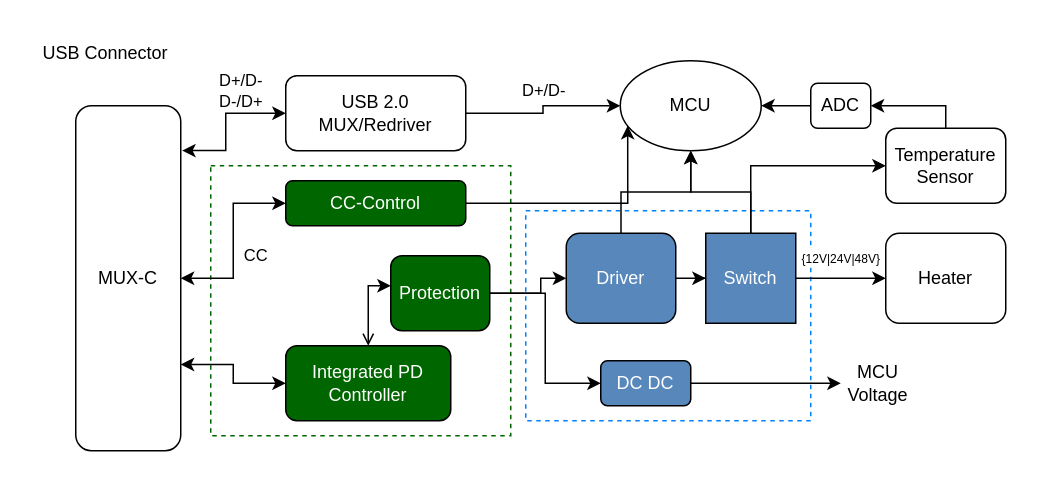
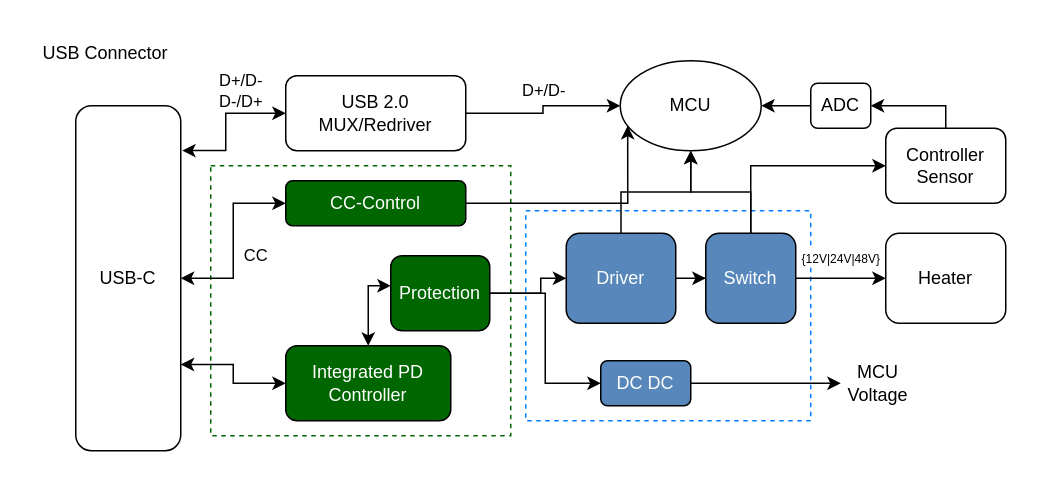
node "Temperature Sensor": label "Temperature Sensor" -> "Controller Sensor"
node "MUX-C": label "MUX-C" -> "USB-C"
node "Switch": shape rectangle -> rounded rectangle
edge "Protection" -- "Integrated PD Controller": arrowhead open -> classic
